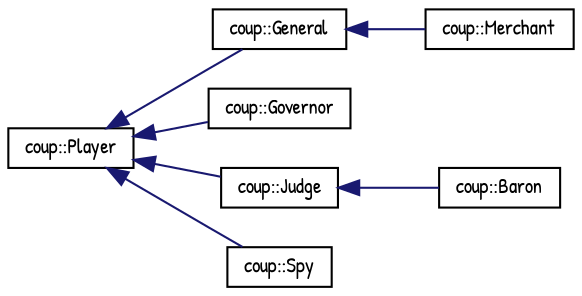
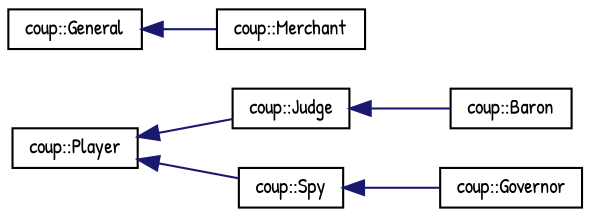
edge "coup::General" -> "coup::Player": removed
edge "coup::Governor" -> "coup::Player": now "coup::Governor" -> "coup::Spy"
